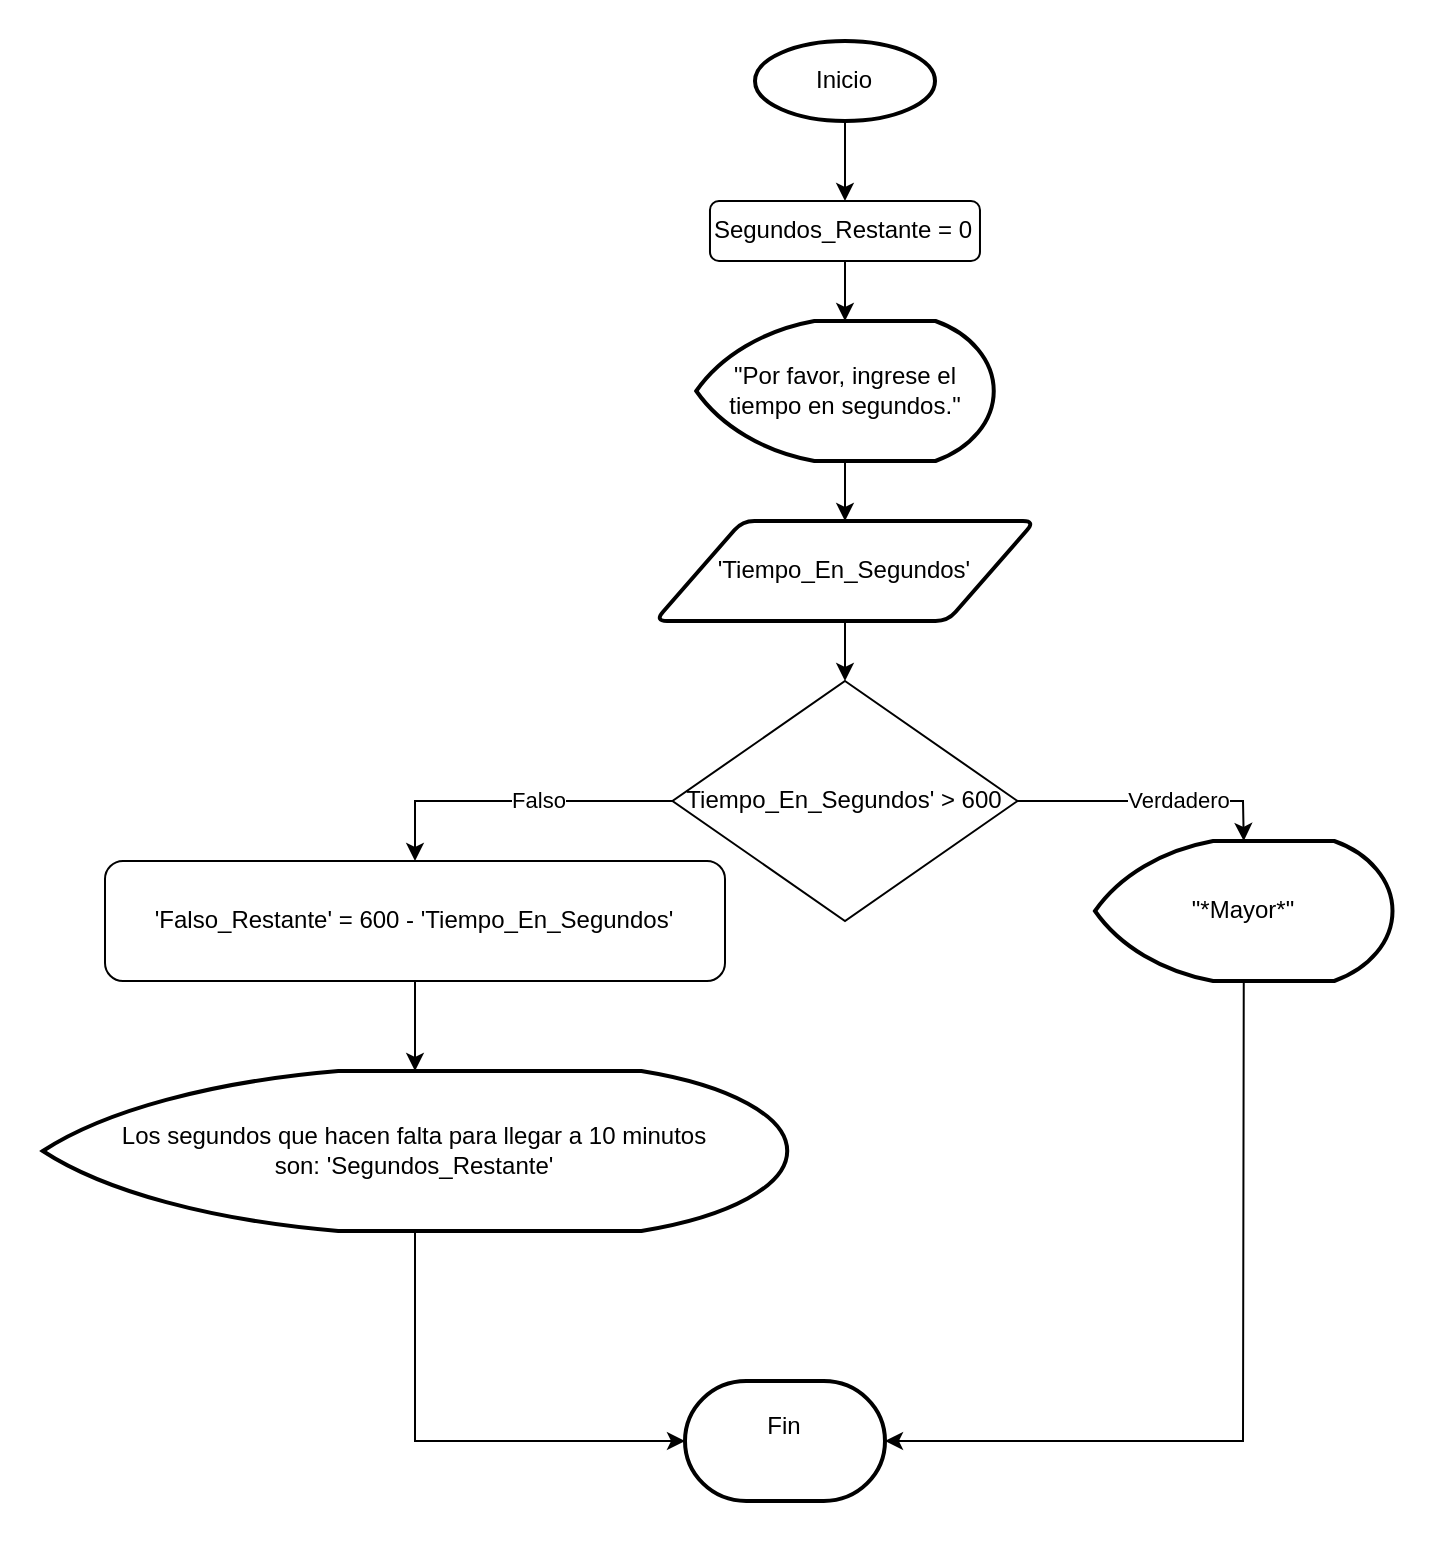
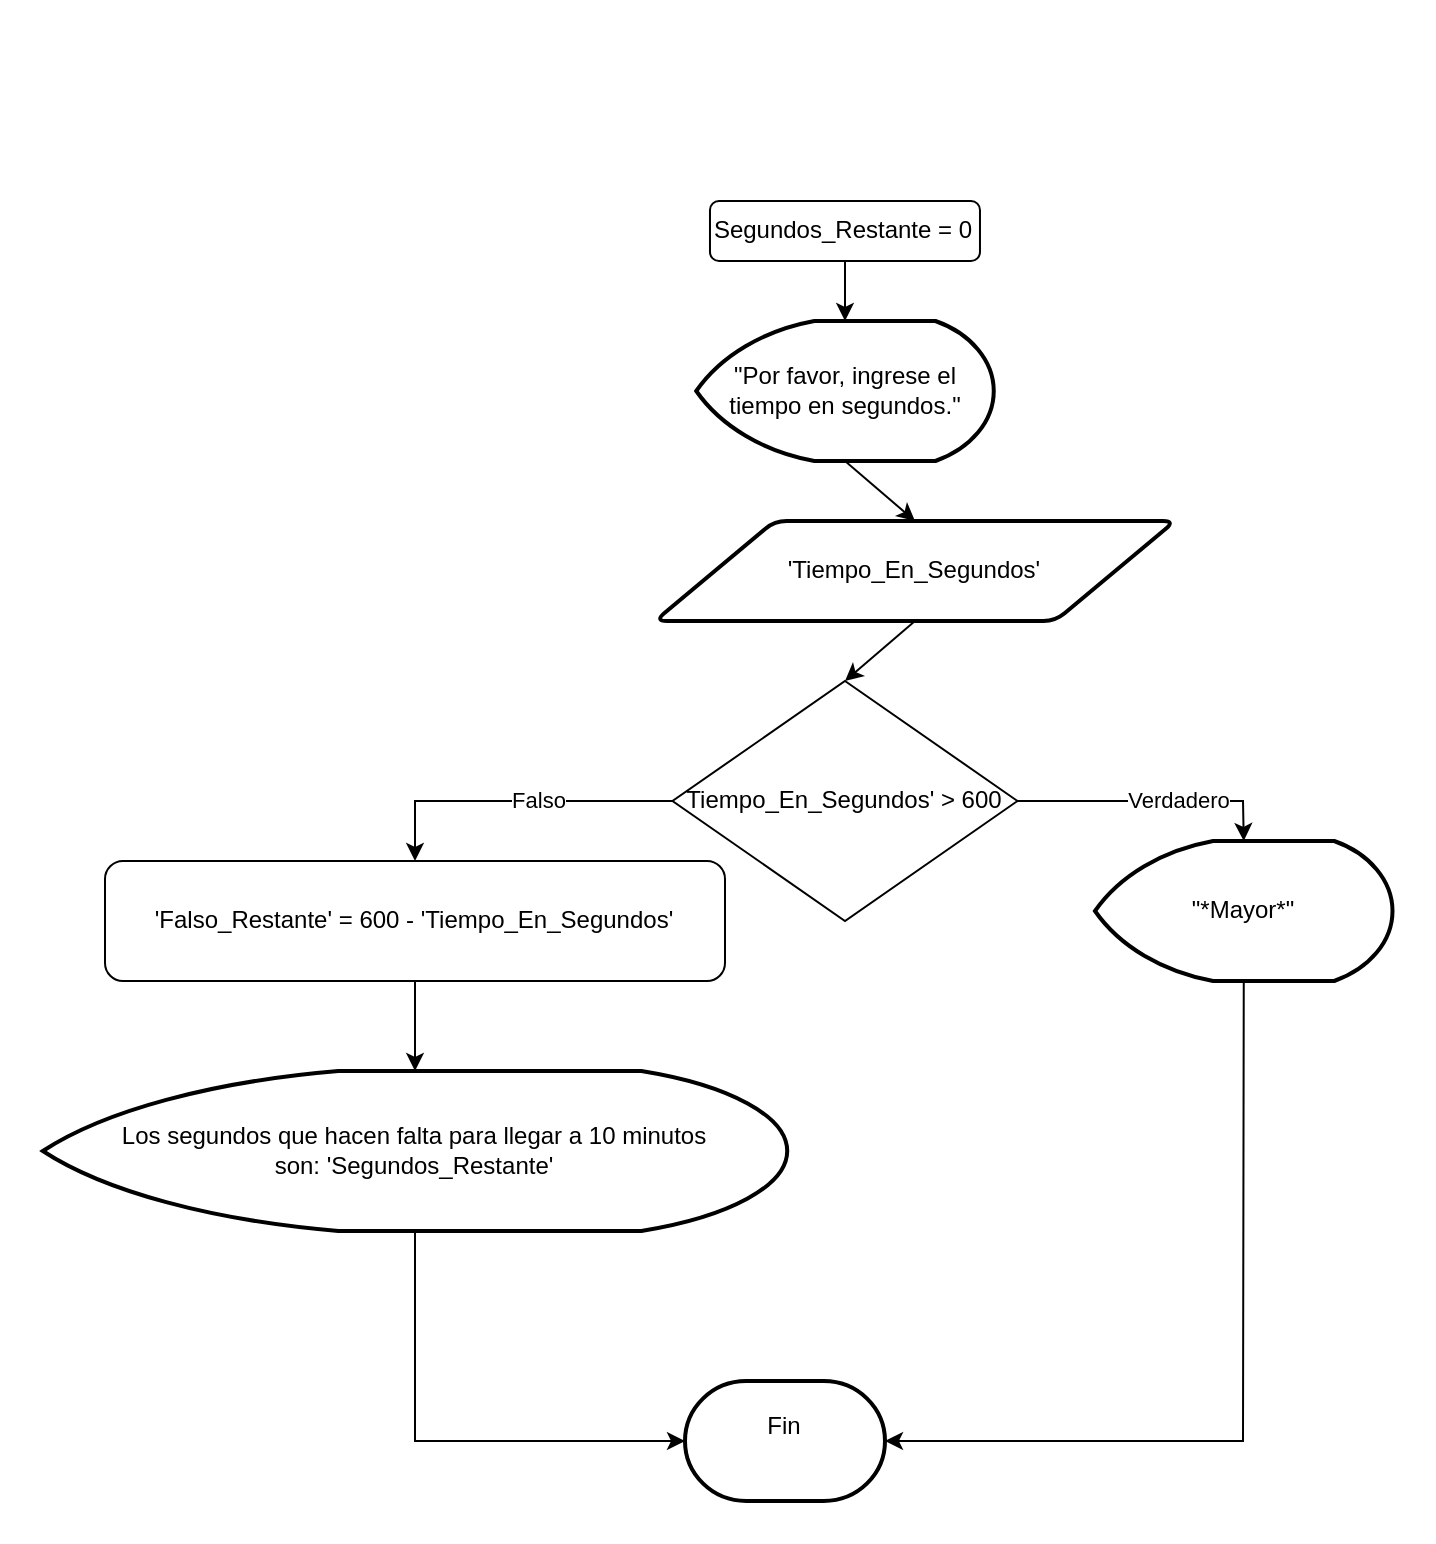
node "Inicio": removed
edge "Inicio" -> "Segundos_Restante = 0": removed
node "'Tiempo_En_Segundos'": size 380x100 -> 520x100
